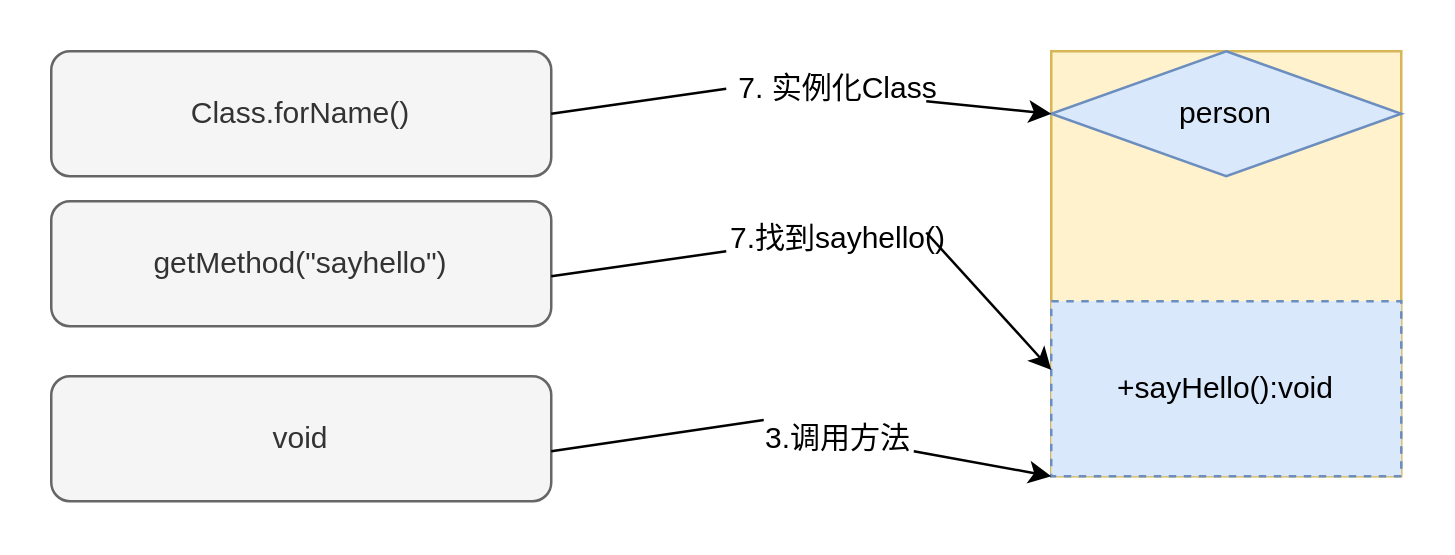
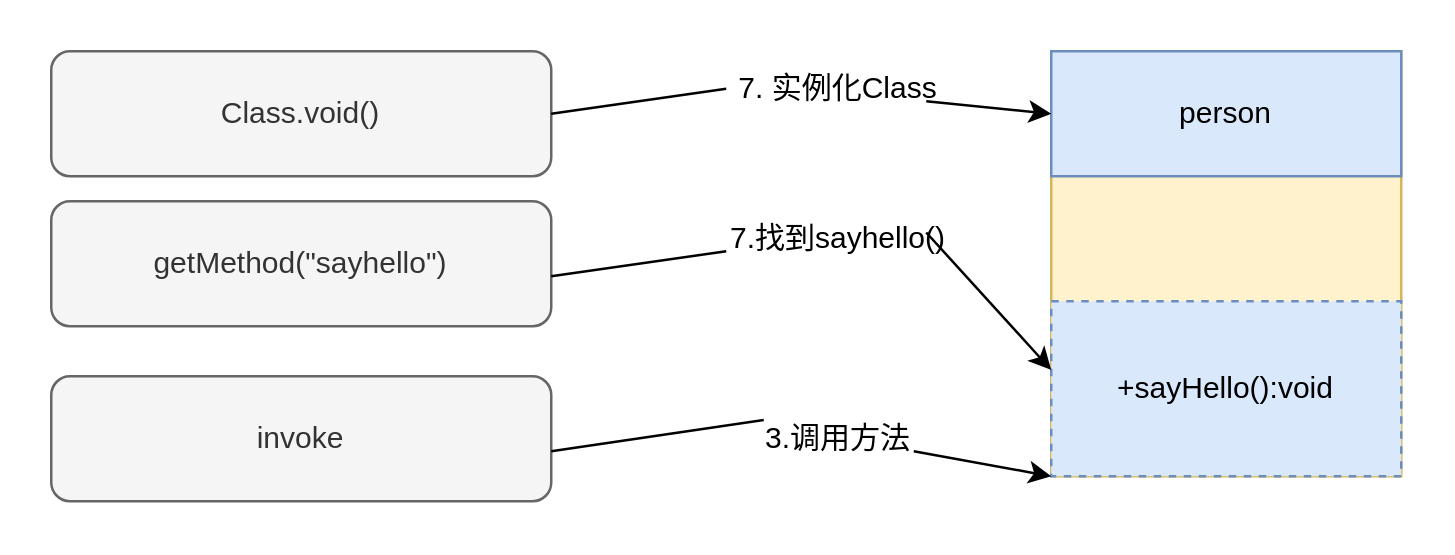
node "Class.forName()": label "Class.forName()" -> "Class.void()"
node "person": shape diamond -> rectangle
node "void": label "void" -> "invoke"
